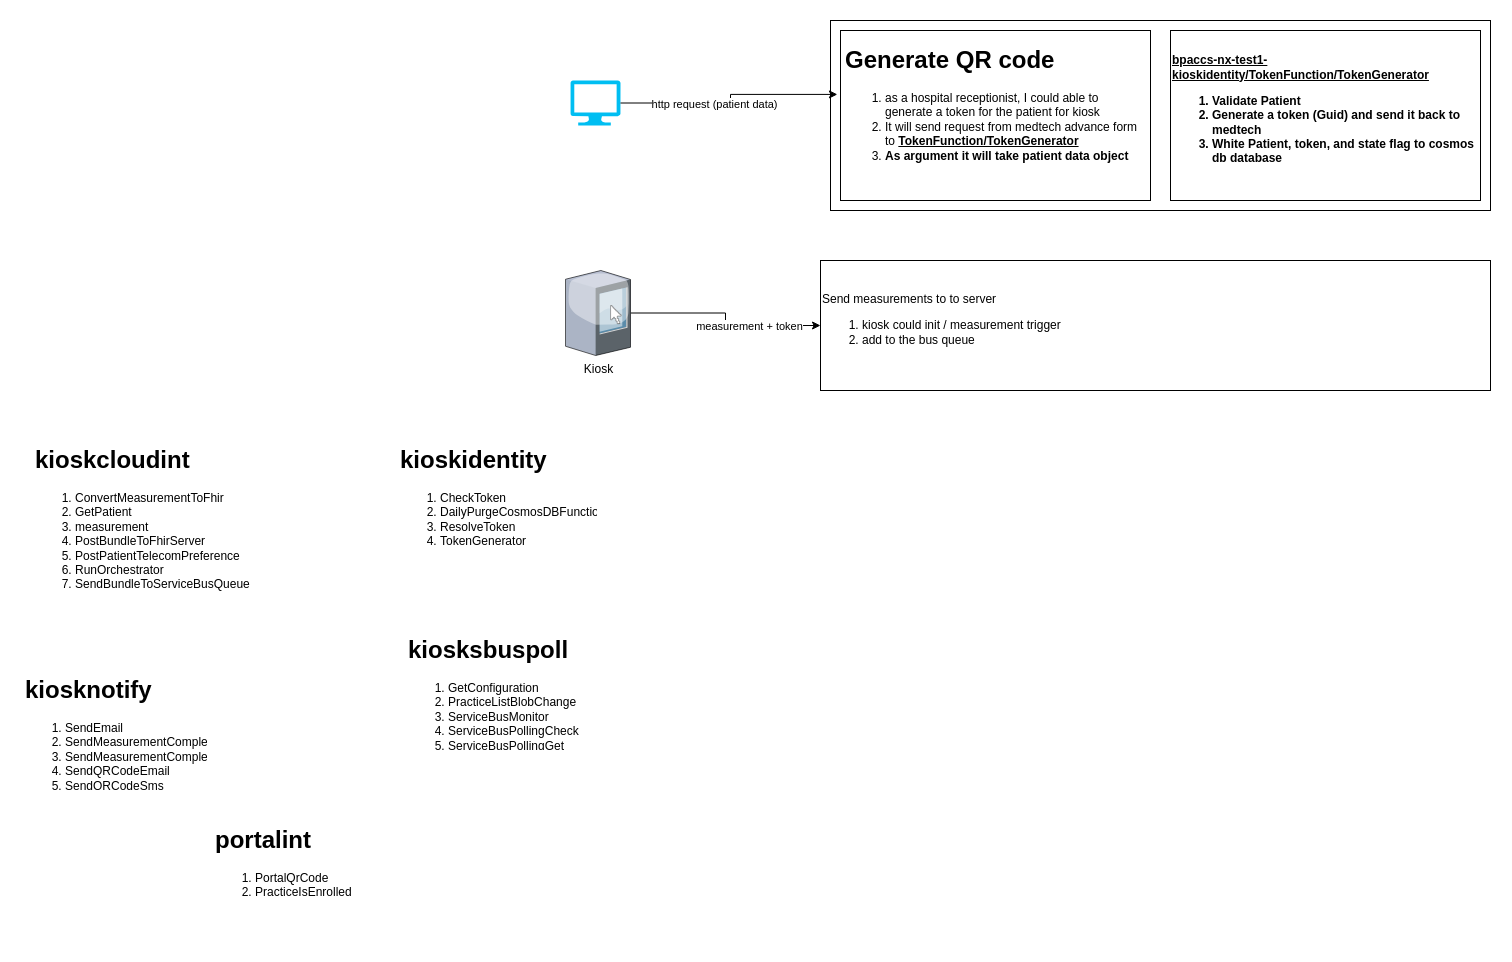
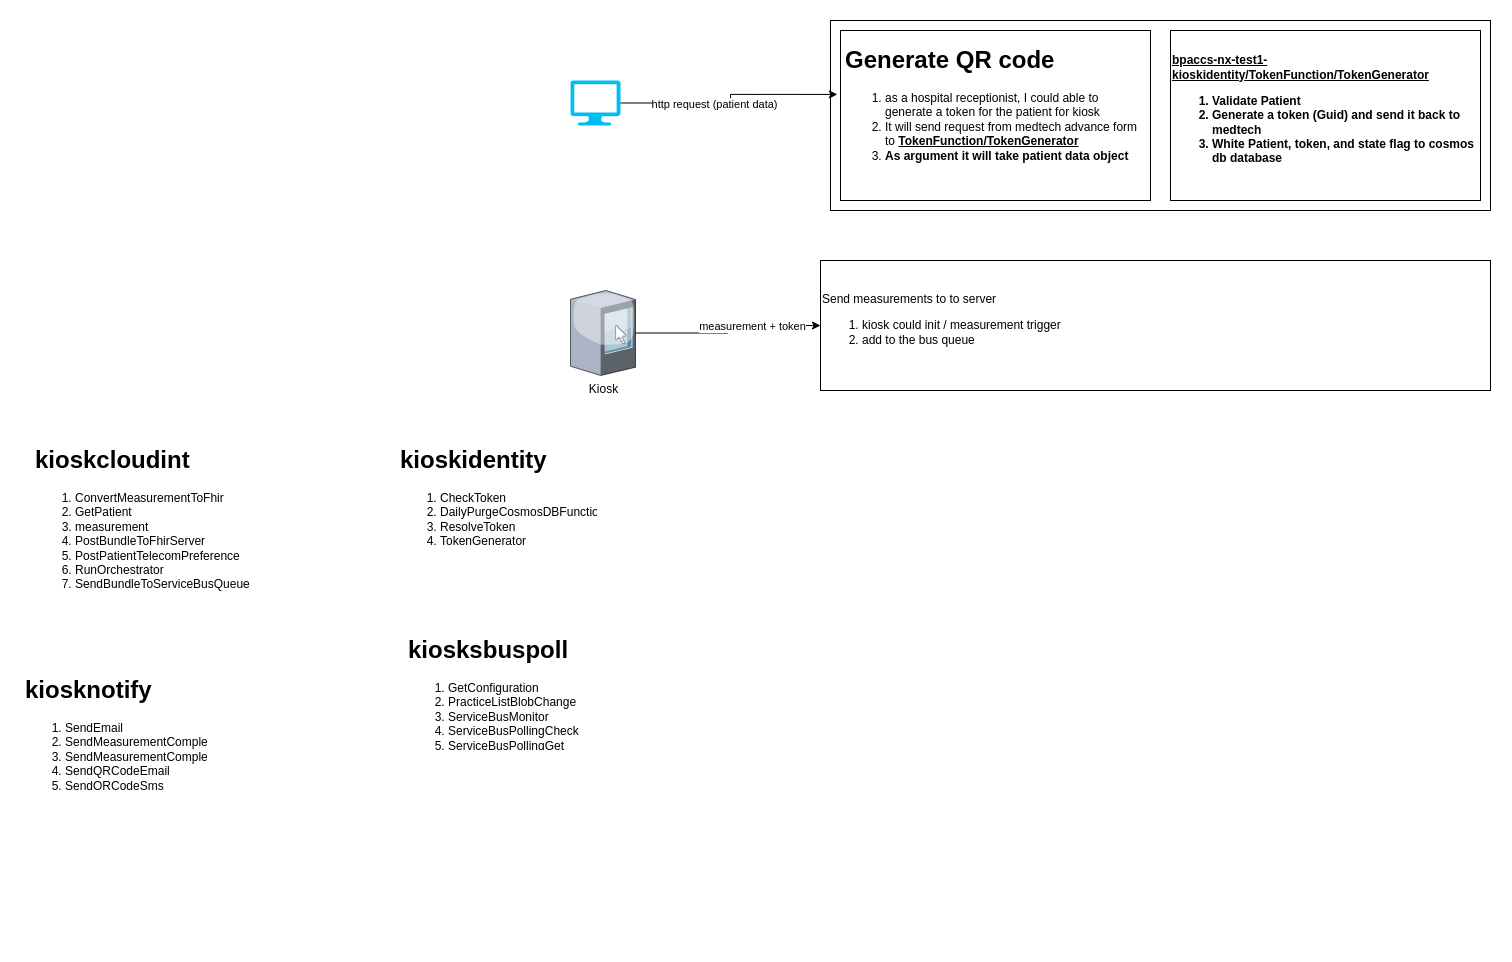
node "Kiosk": moved (598, 313) -> (603, 333)
node "portalint PortalQrCode PracticeIsEnrolled": removed
